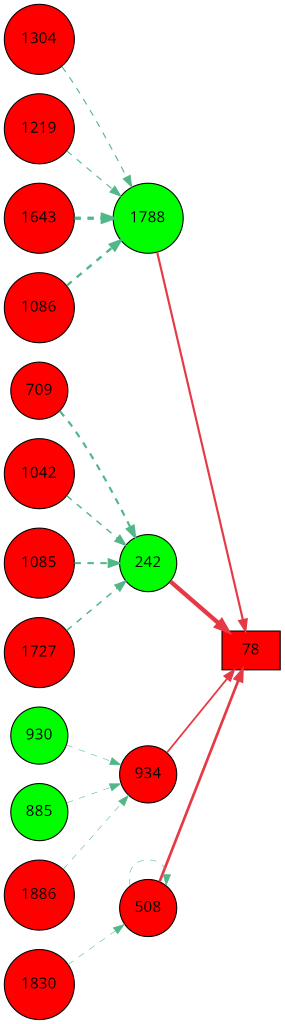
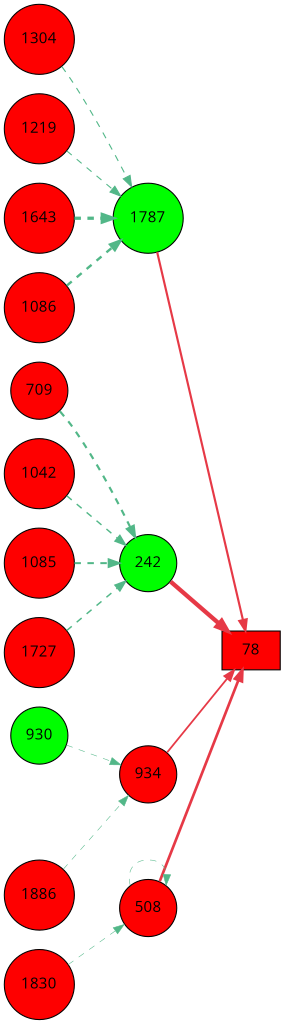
node "1788": label "1788" -> "1787"
node "885": removed
